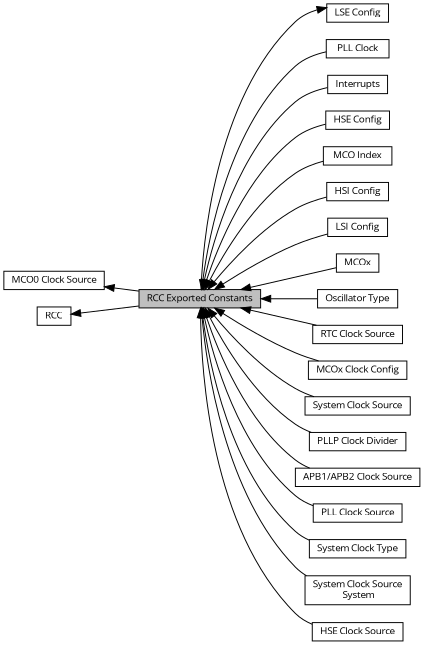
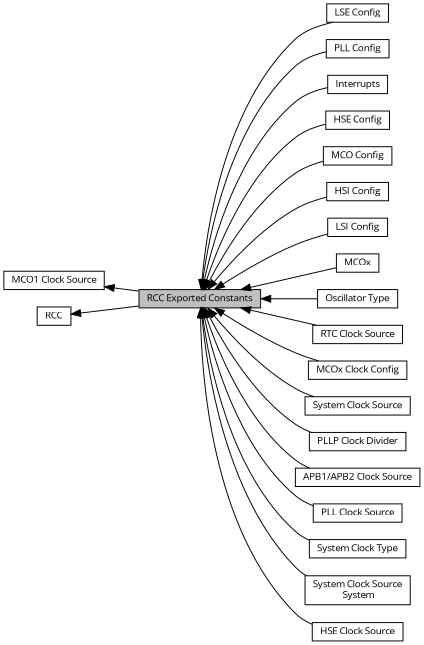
node "PLL Clock": label "PLL Clock" -> "PLL Config"
edge "RCC Exported Constants" -> "LSE Config": reversed
node "MCO Index": label "MCO Index" -> "MCO Config"
node "MCO0 Clock Source": label "MCO0 Clock Source" -> "MCO1 Clock Source"
